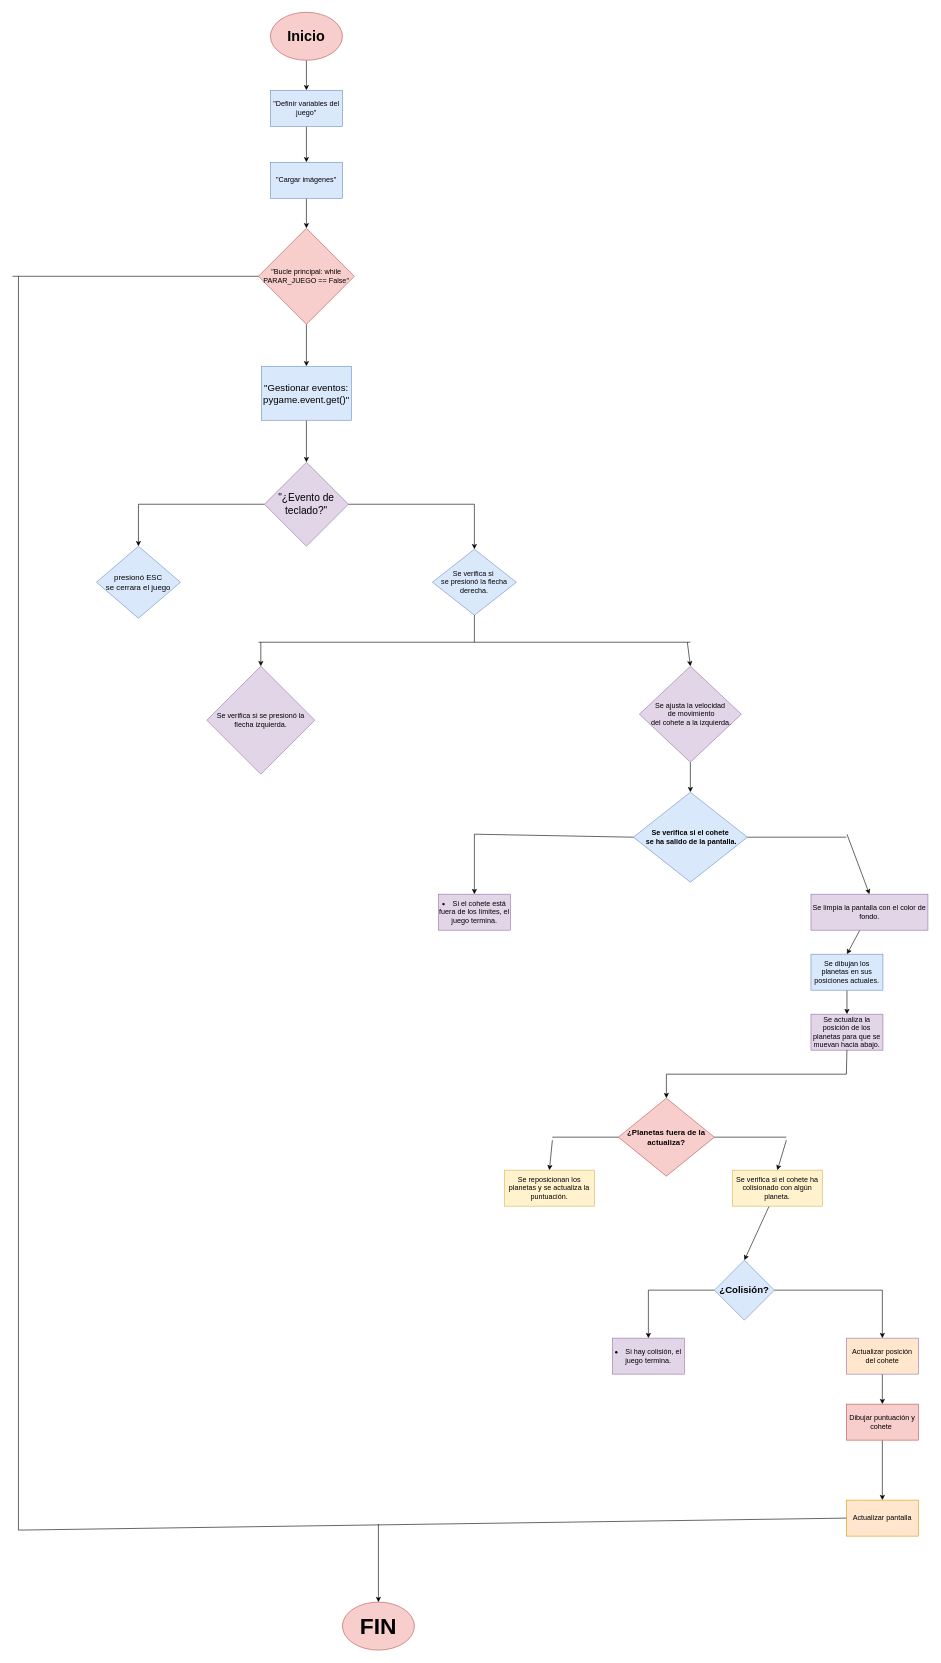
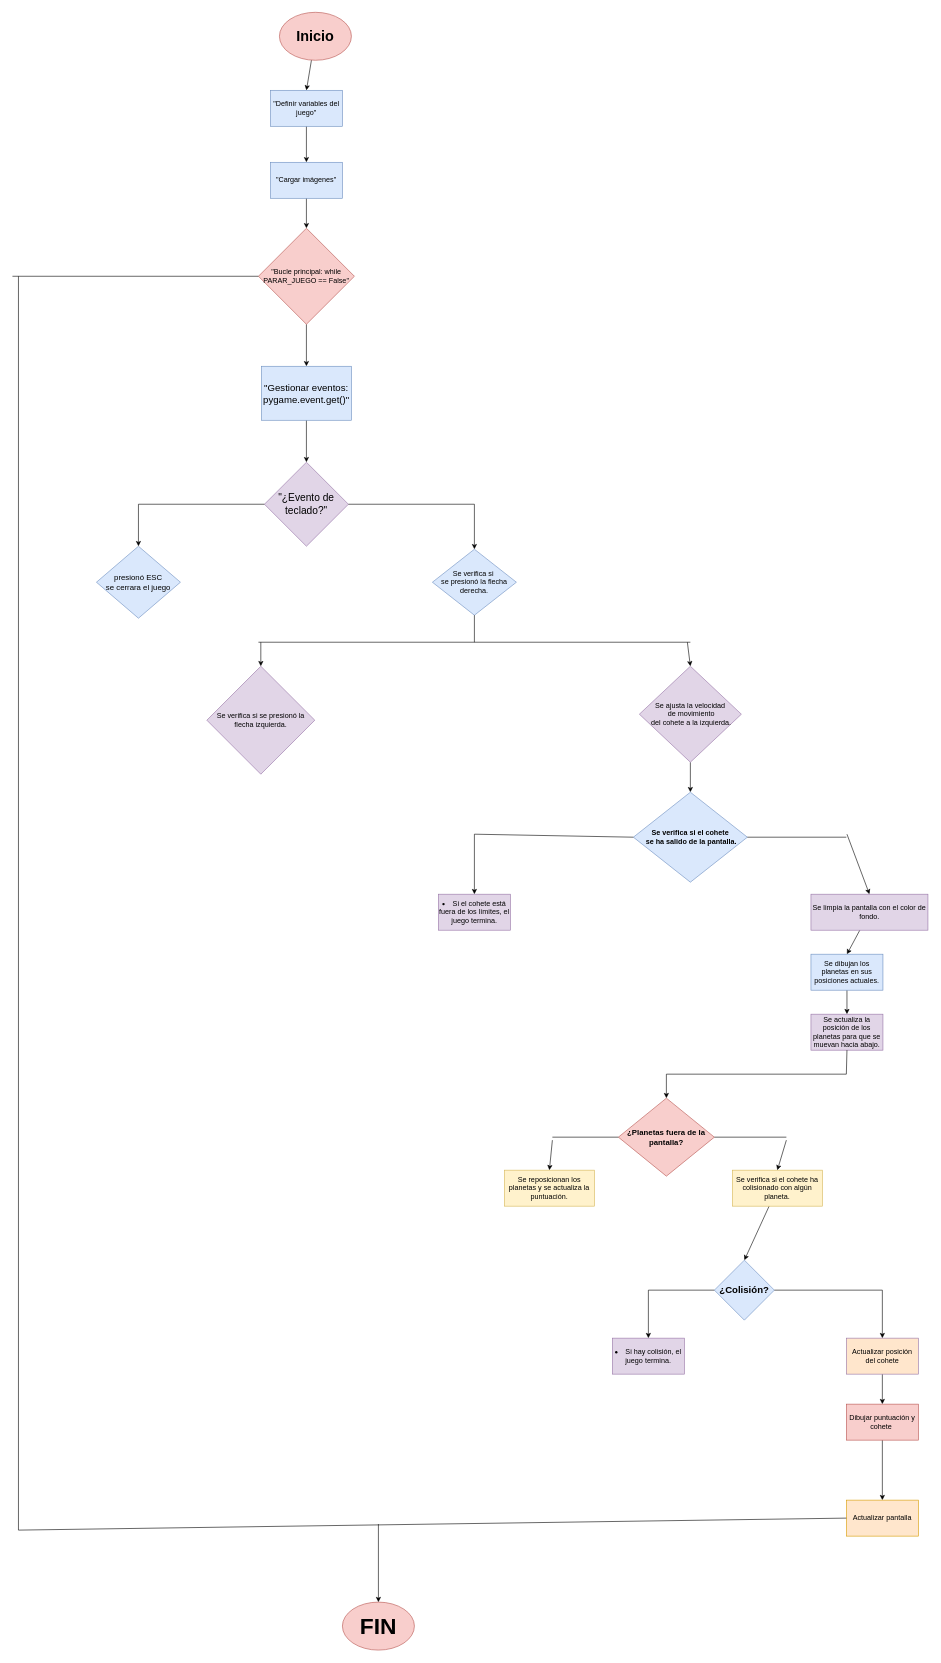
node "Inicio": moved (306, 36) -> (315, 36)
node "¿Planetas fuera de la actualiza?": label "¿Planetas fuera de la actualiza?" -> "¿Planetas fuera de la pantalla?"
